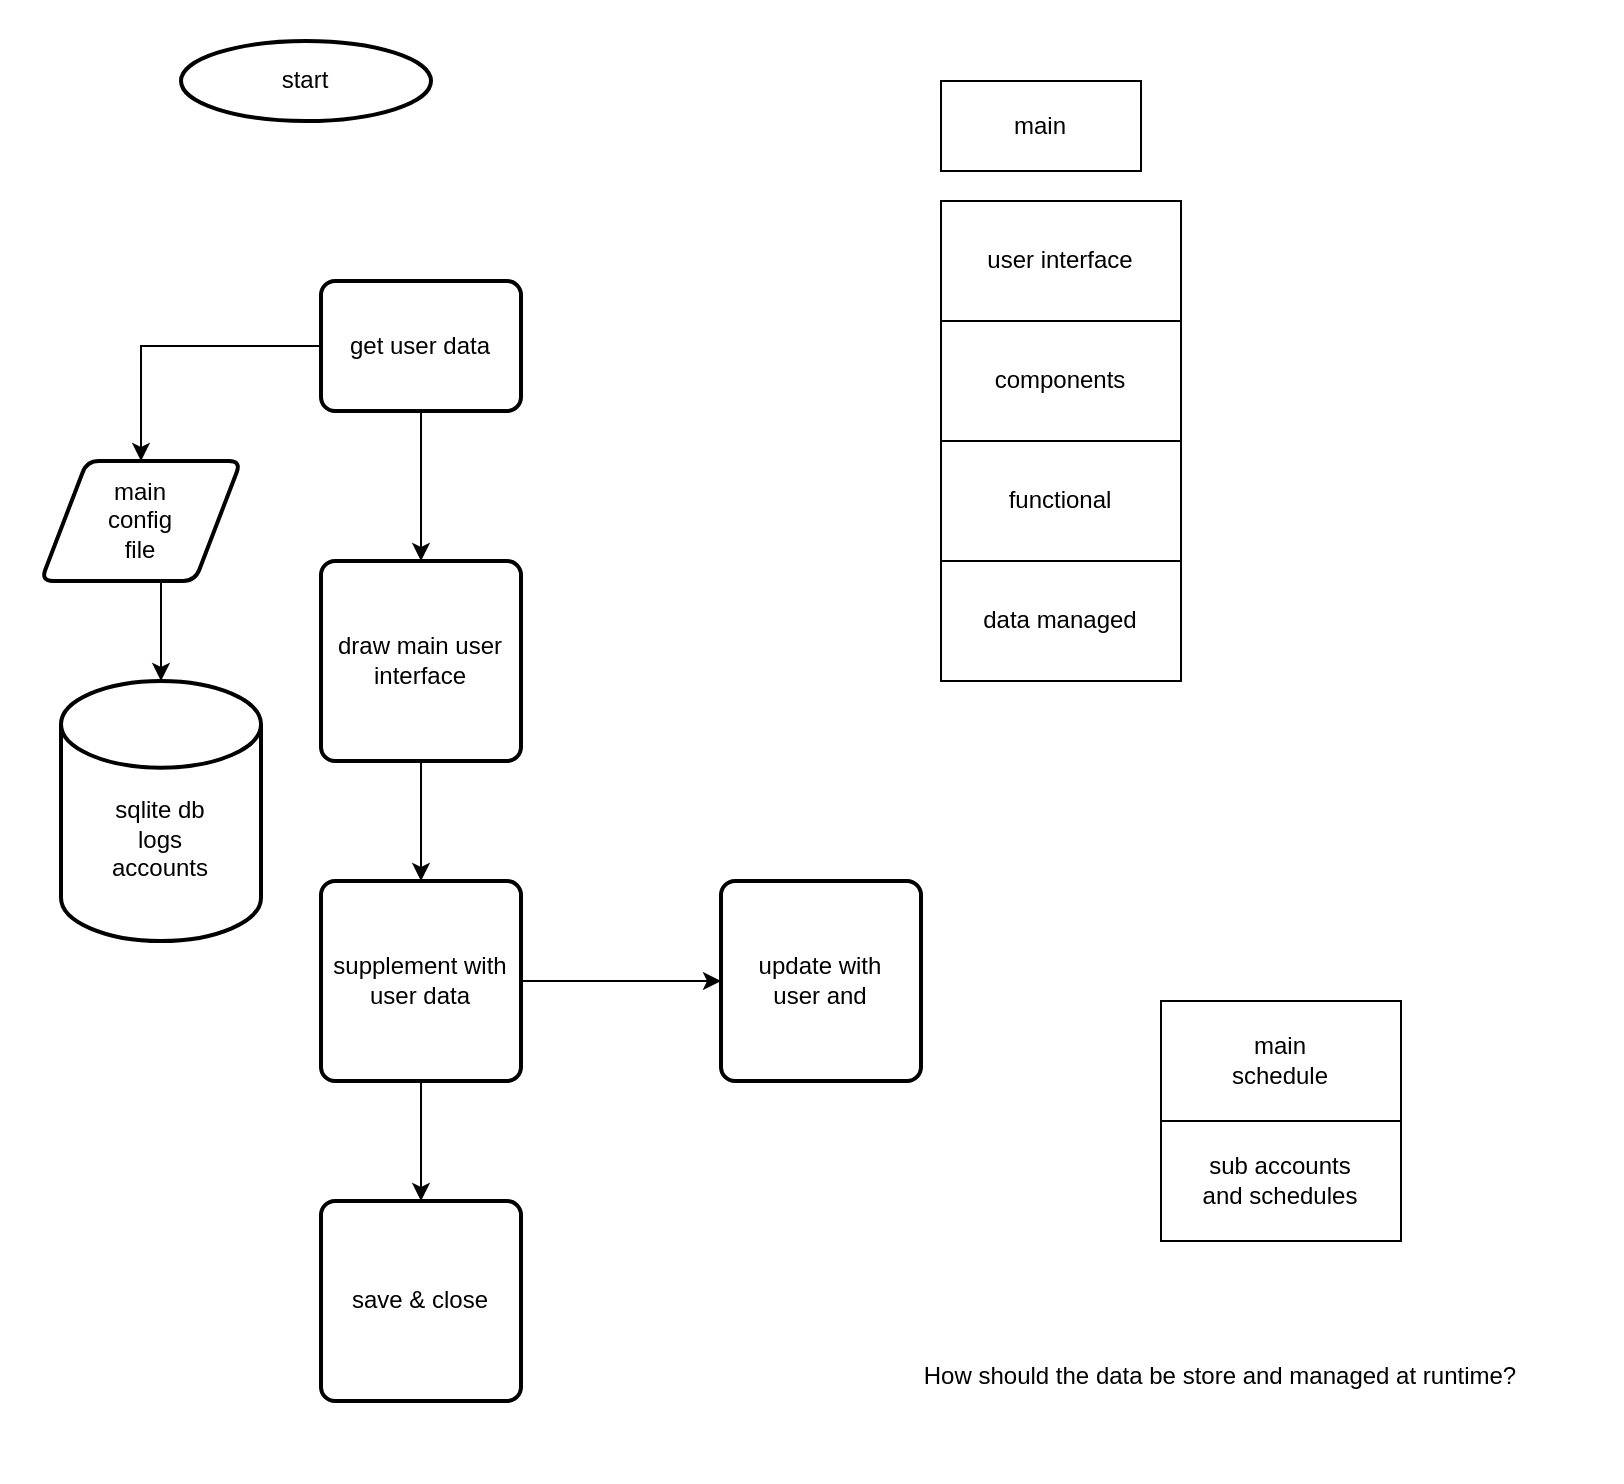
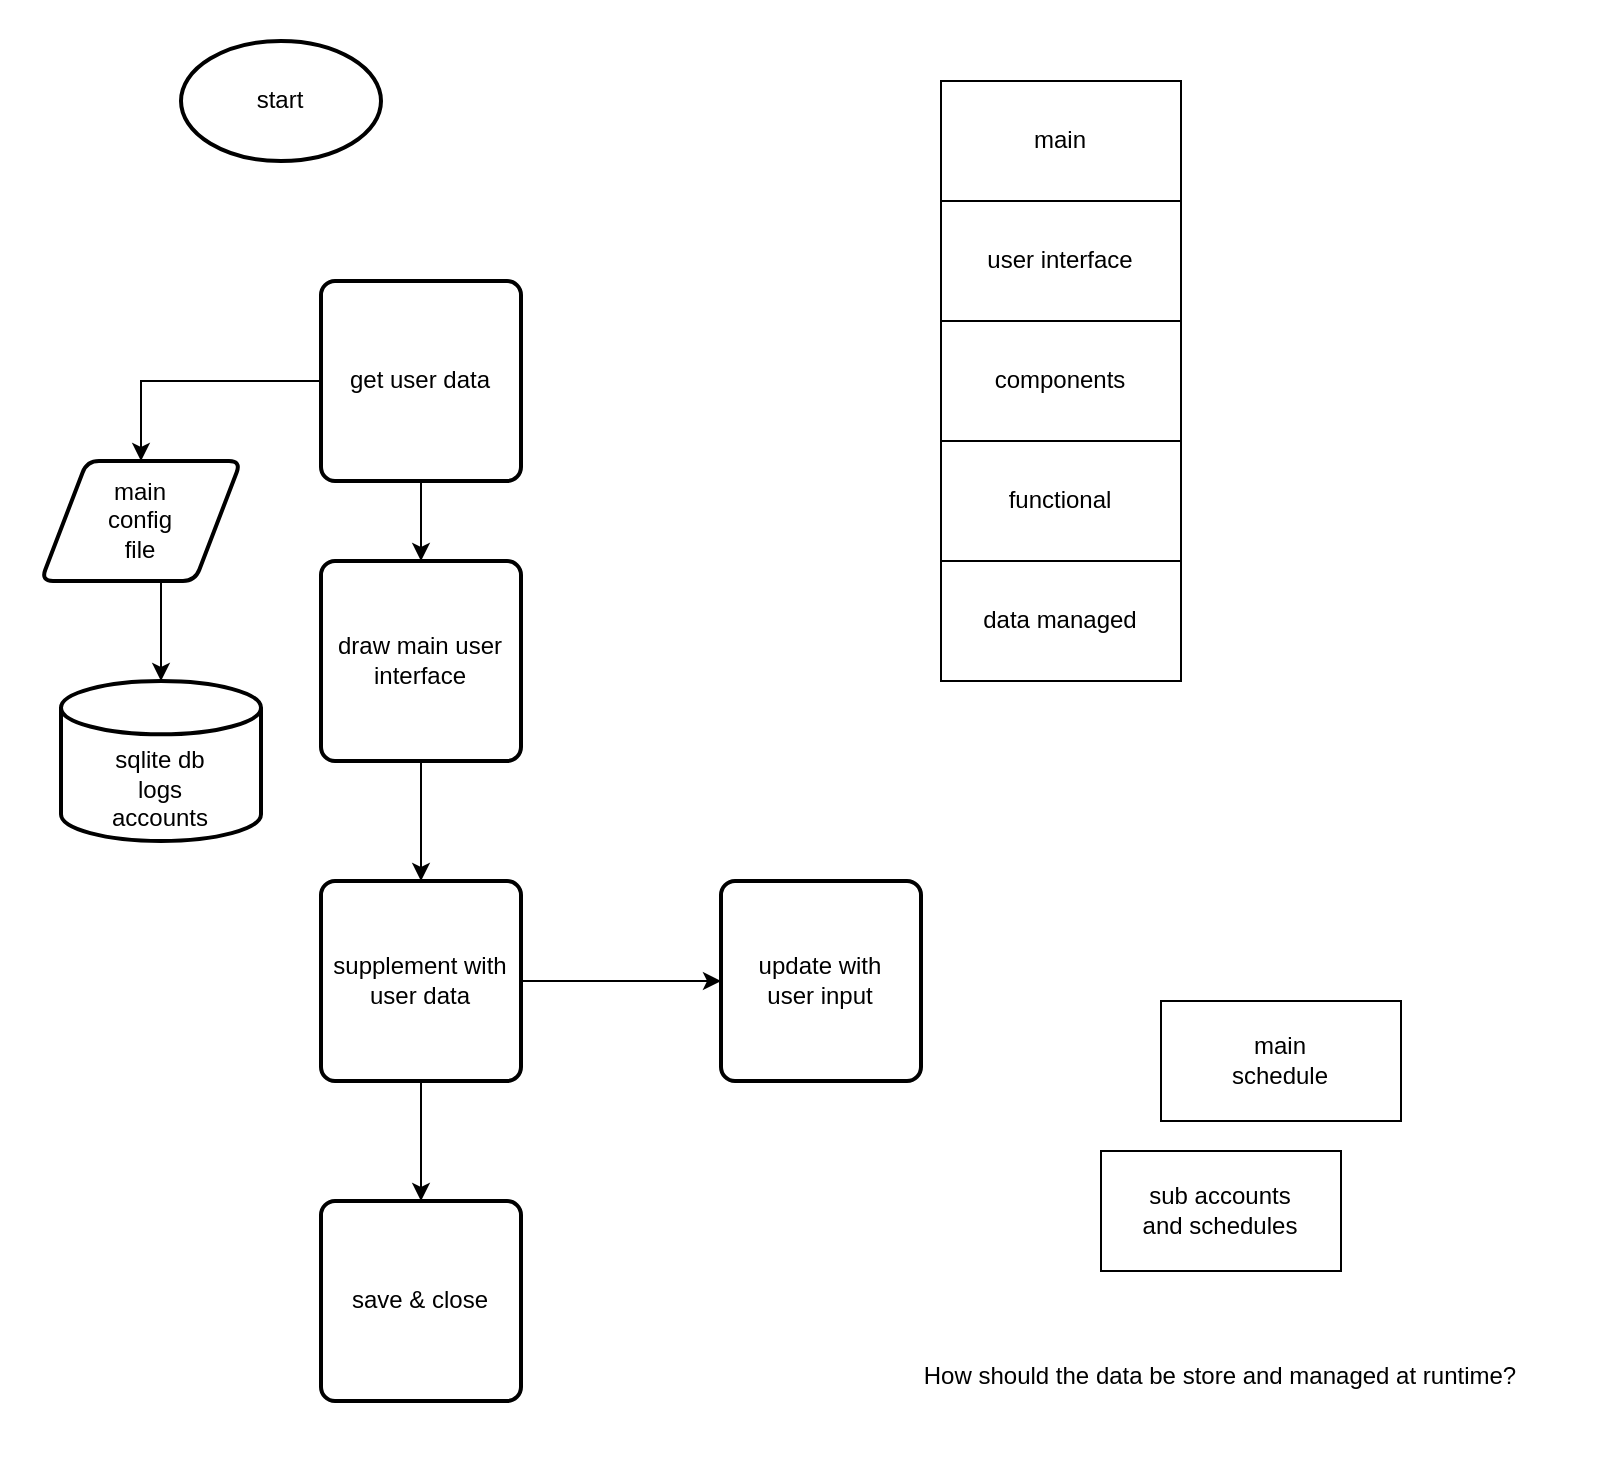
node "start": size 250x80 -> 200x120
node "main": size 200x90 -> 240x120
node "get user data": size 200x130 -> 200x200
node "sqlite db logs accounts": size 200x260 -> 200x160
node "update with user and": label "update with user and" -> "update with user input"
node "sub accounts and schedules": moved (1281, 1181) -> (1221, 1211)
